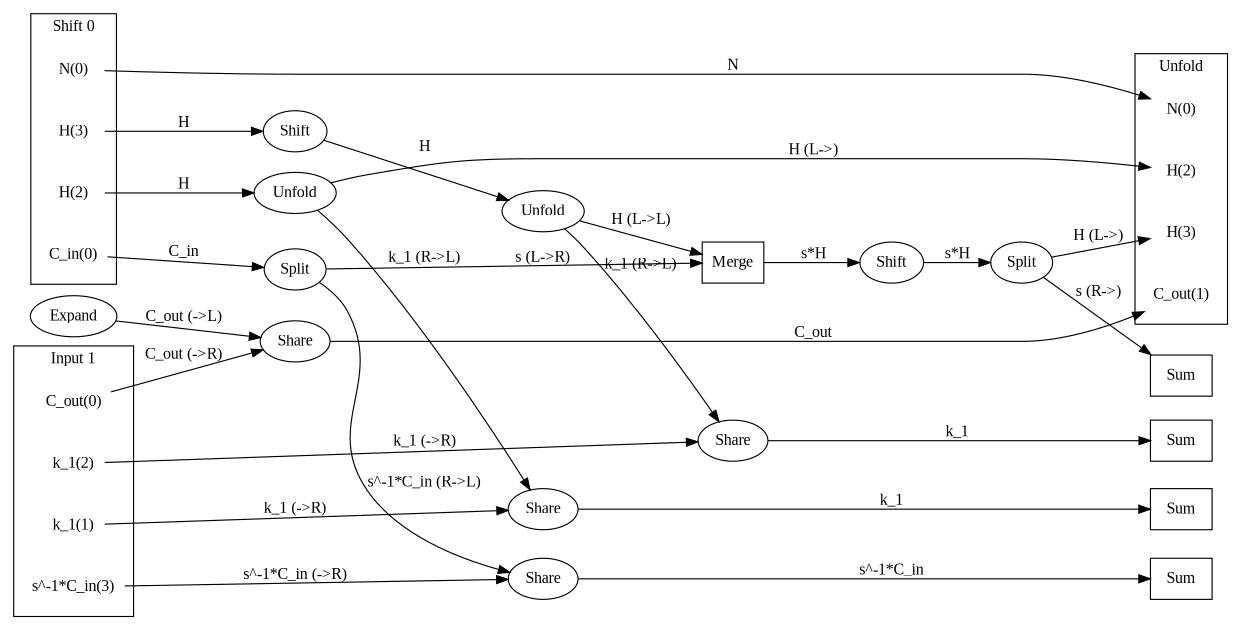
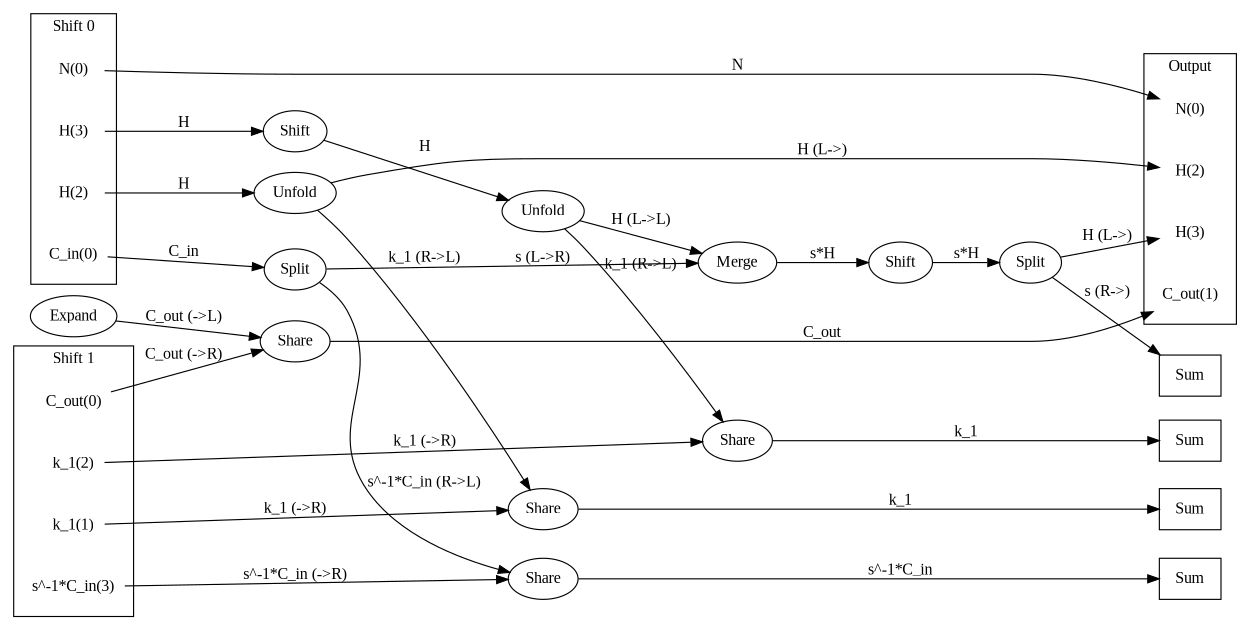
cluster "Unfold": label "Unfold" -> "Output"
node "Merge": shape box -> ellipse
cluster "Input 1": label "Input 1" -> "Shift 1"
